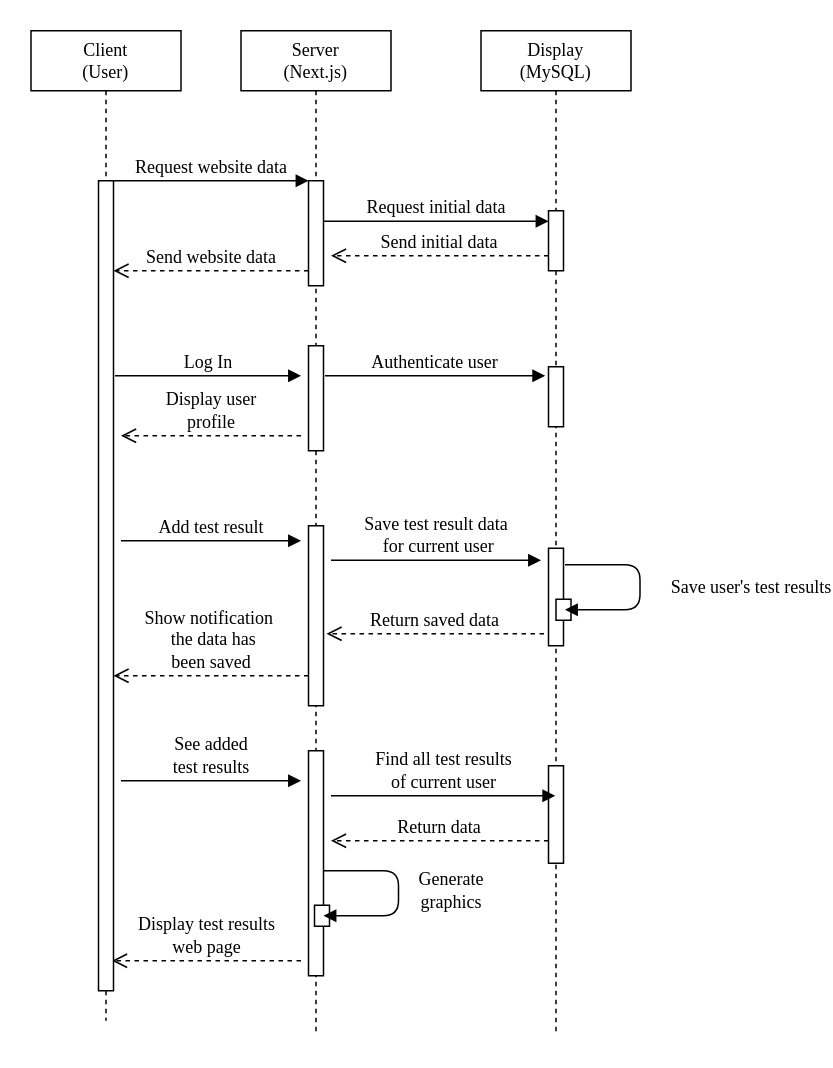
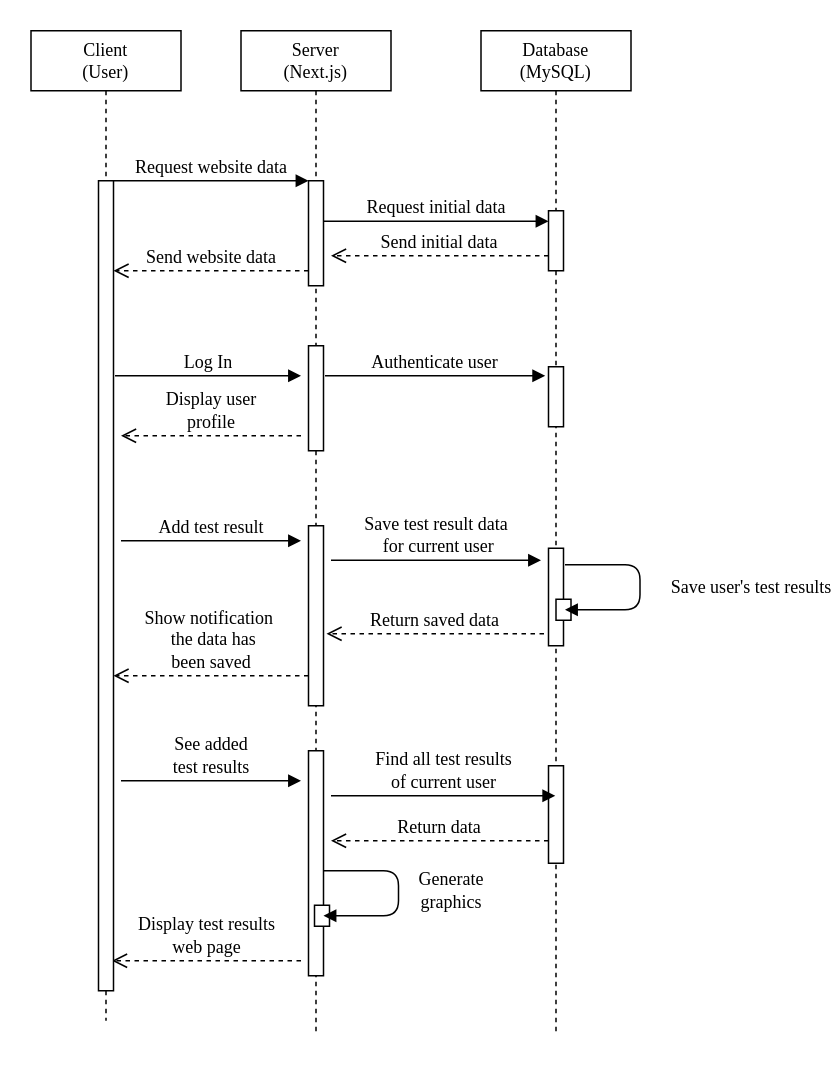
node "Display (MySQL)": label "Display (MySQL)" -> "Database (MySQL)"
